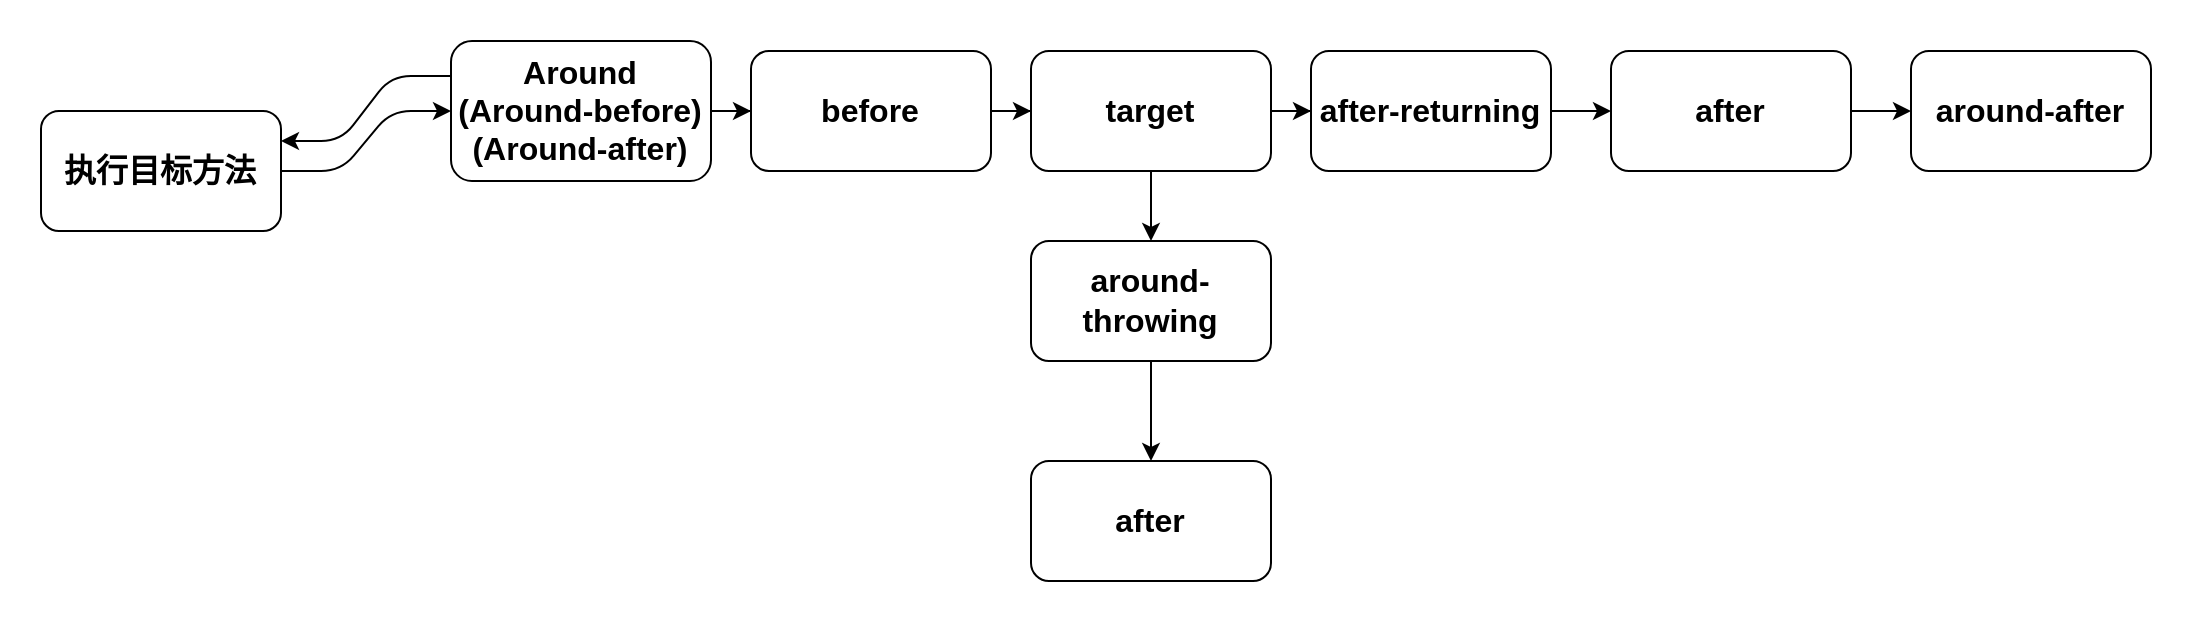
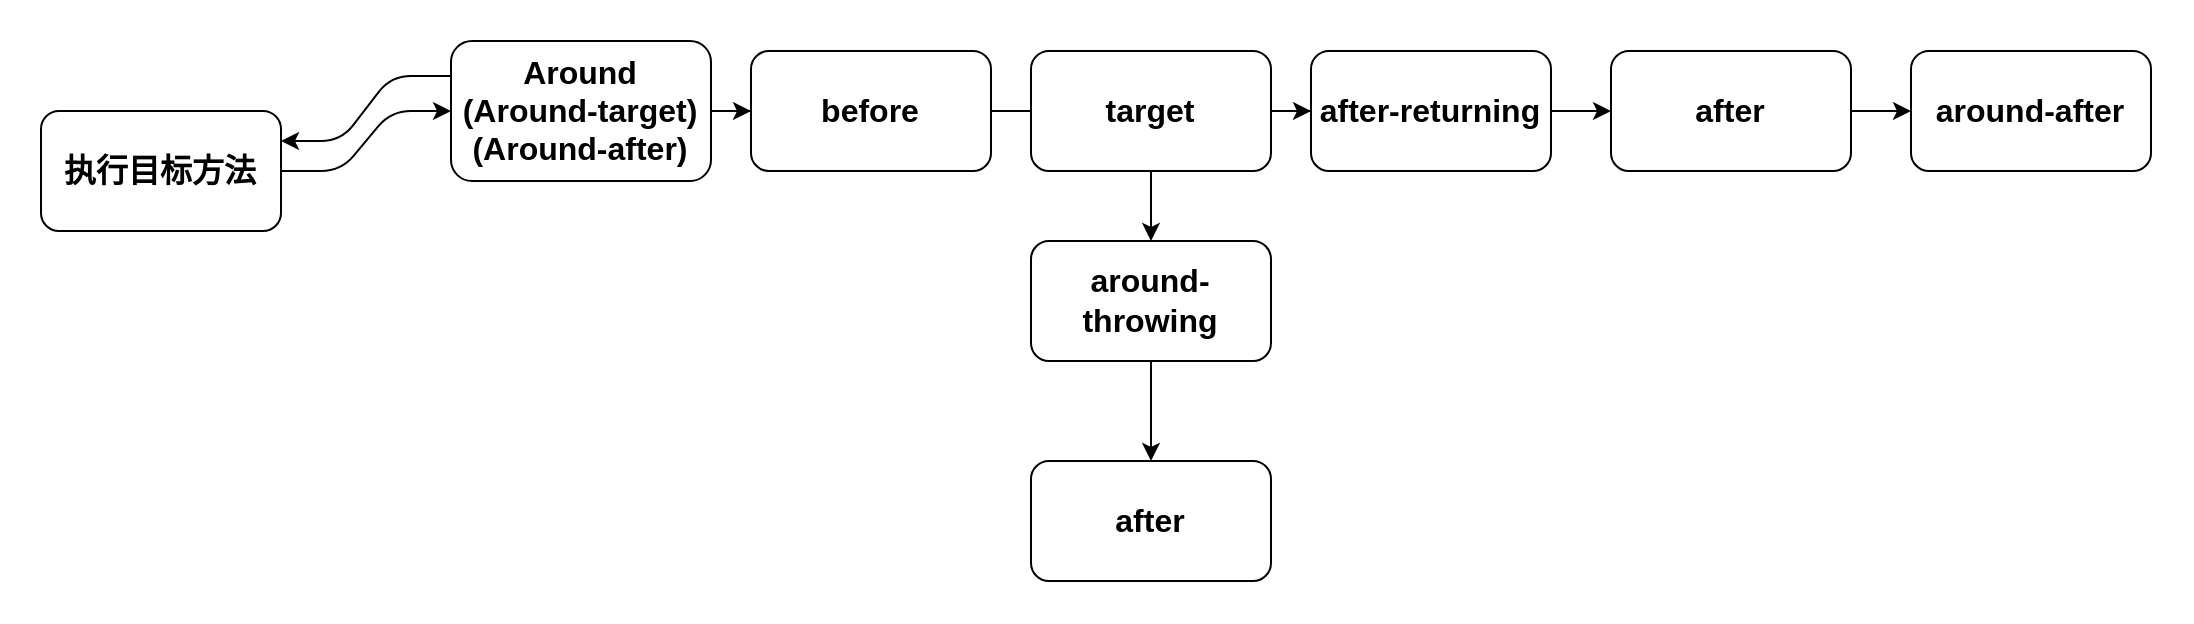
node "Around(Around-before)(Around-after)": label "Around(Around-before)(Around-after)" -> "Around(Around-target)(Around-after)"
edge "before" -> "target": arrowhead classic -> none
